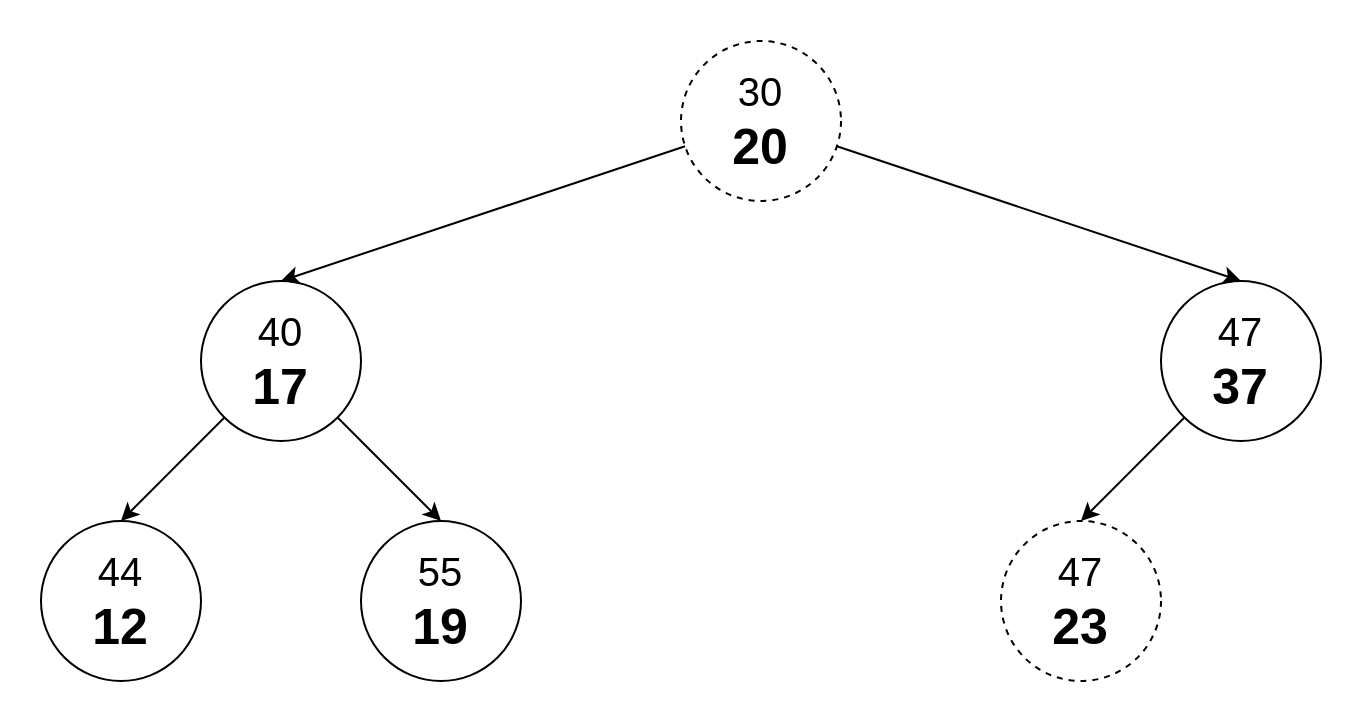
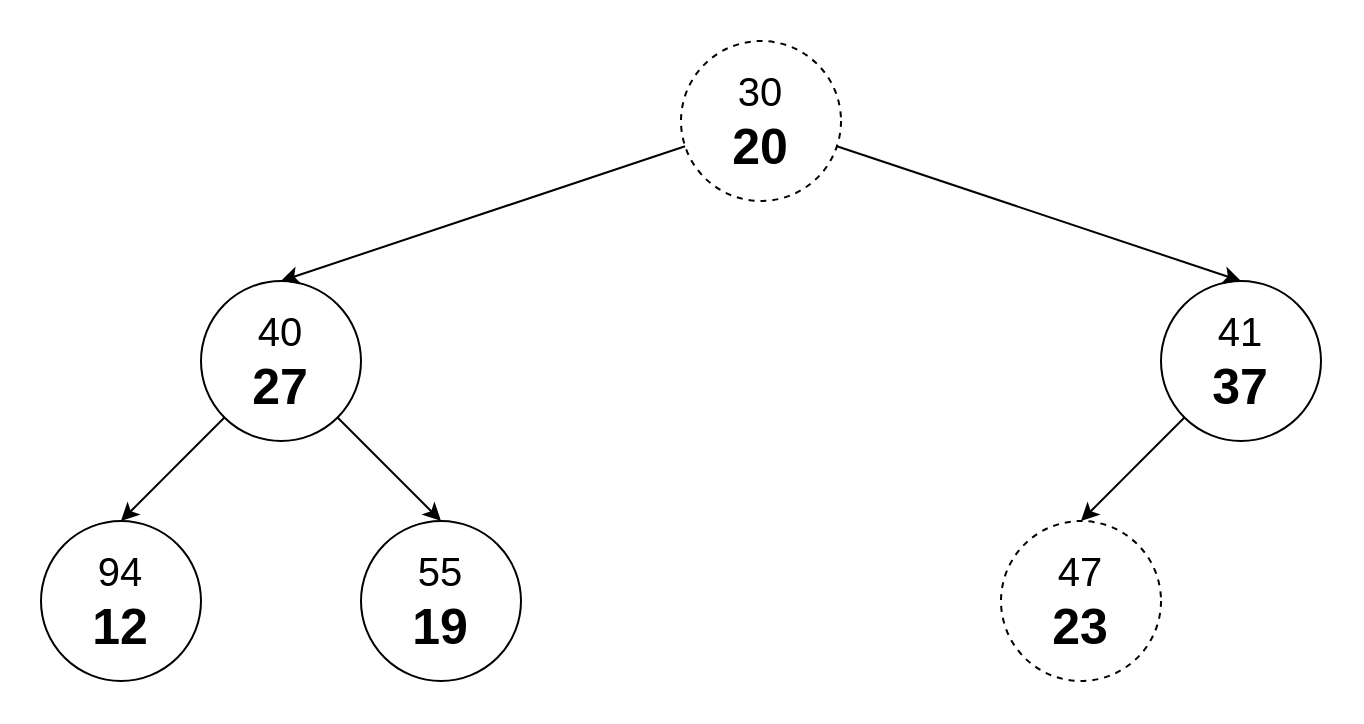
node "40 17": label "40 17" -> "40 27"
node "47 37": label "47 37" -> "41 37"
node "44 12": label "44 12" -> "94 12"
